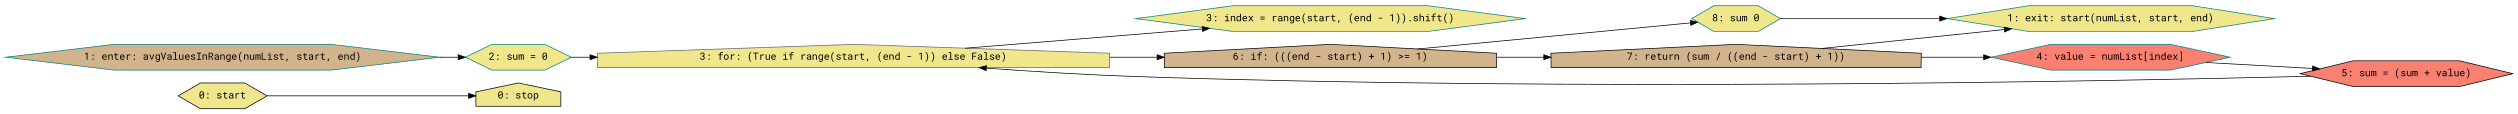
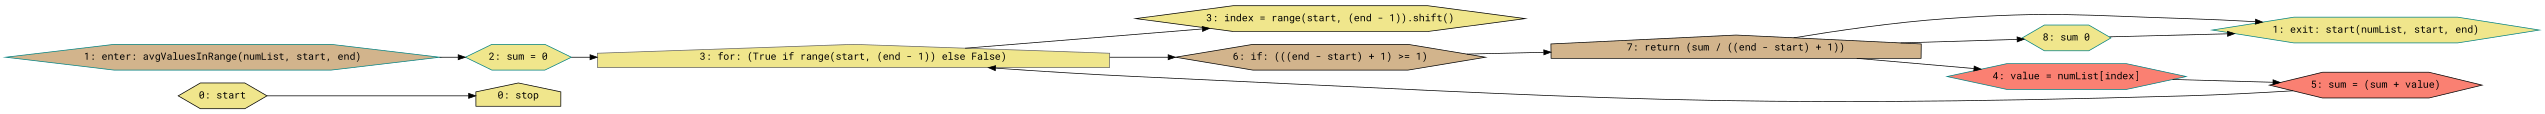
node "3: index = range(start, (end - 1)).shift()": color teal -> black
edge "6: if: (((end - start) + 1) >= 1)" -> "8: sum 0": now "7: return (sum / ((end - start) + 1))" -> "8: sum 0"
node "6: if: (((end - start) + 1) >= 1)": shape house -> hexagon
